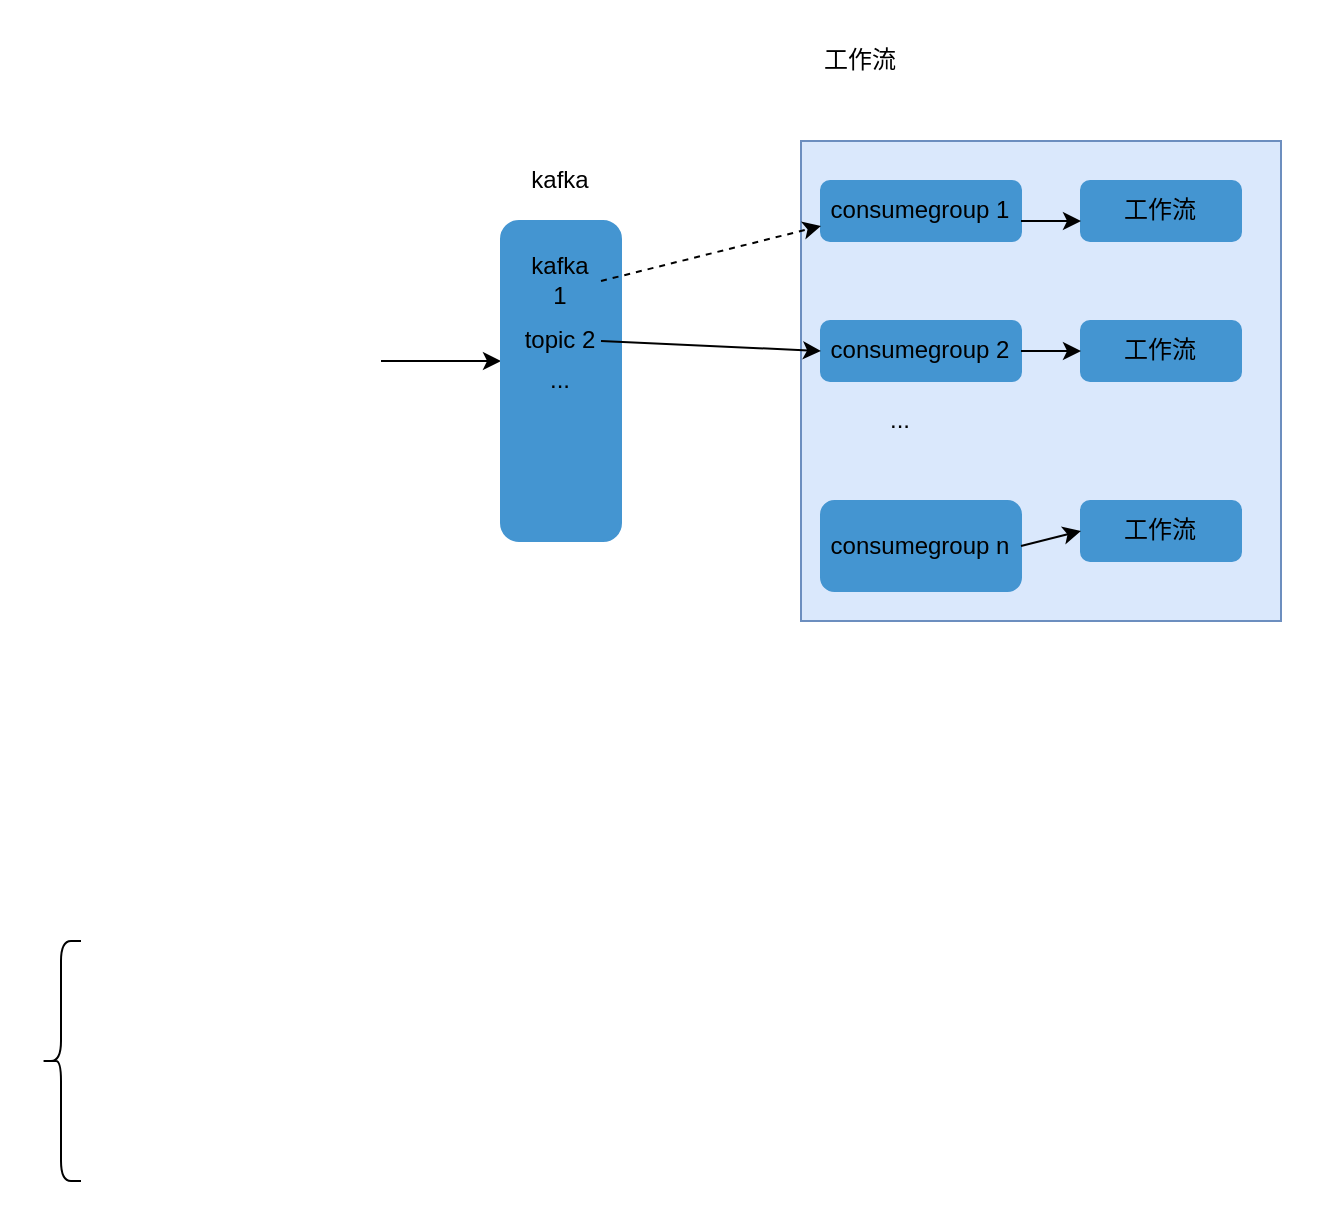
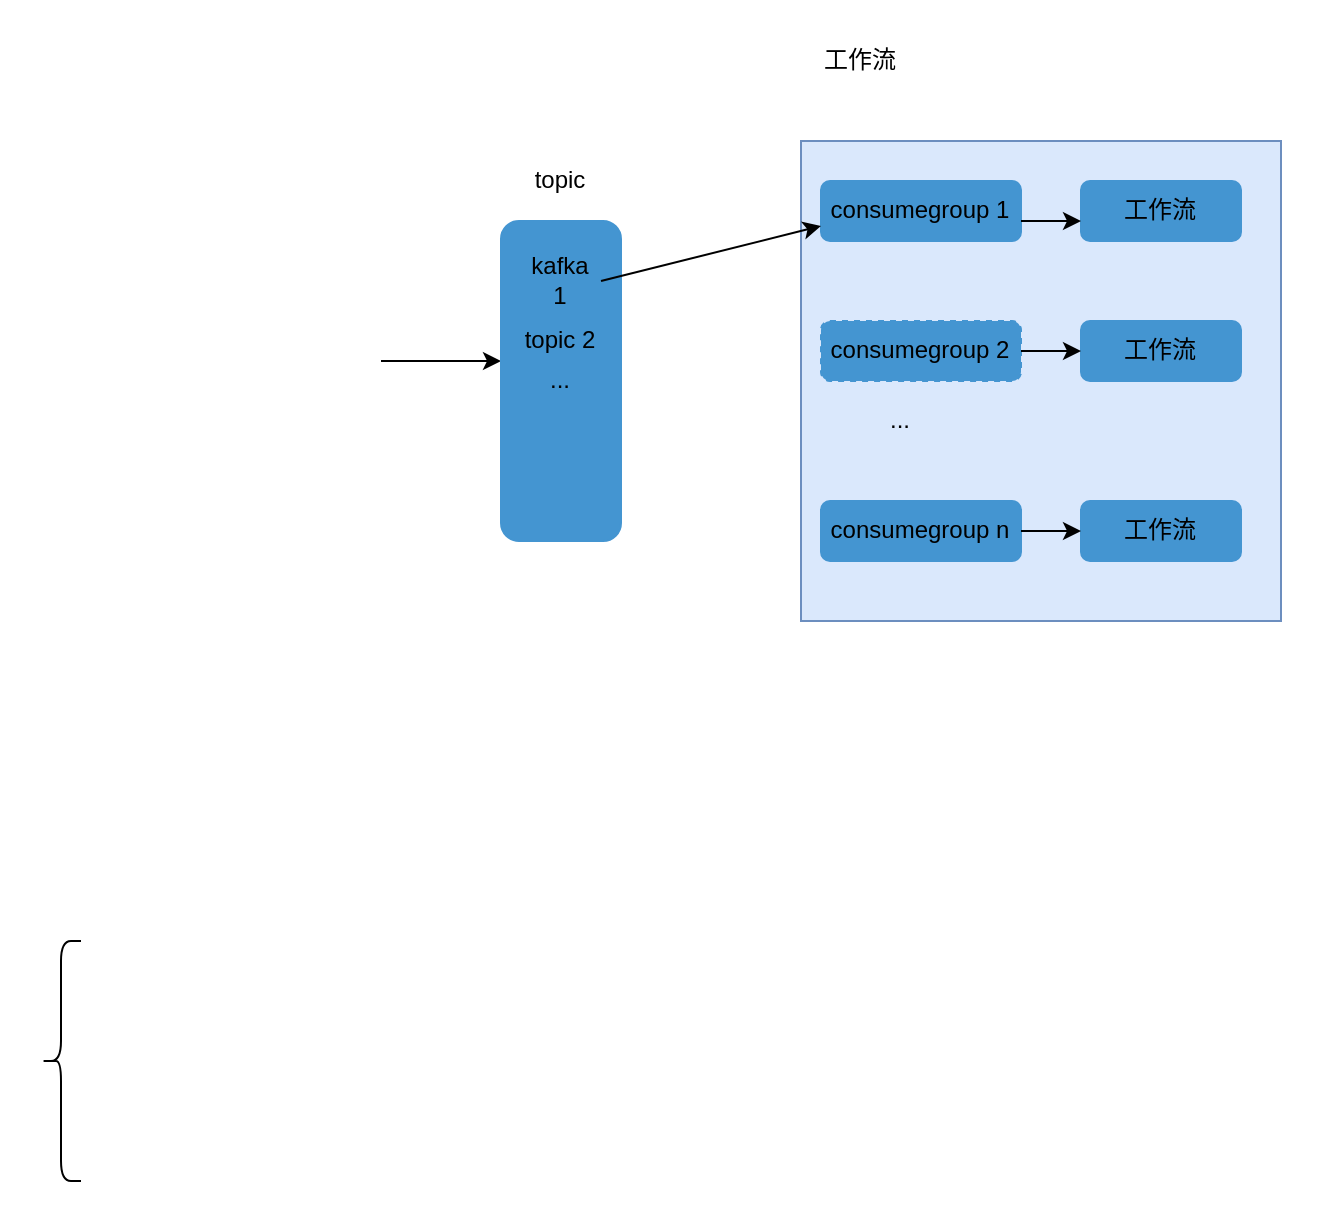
node "kafka": label "kafka" -> "topic"
edge "kafka 1" -> "consumegroup 1": style dashed -> solid
edge "topic 2" -> "consumegroup 2": removed
node "consumegroup 2": style solid -> dashed
node "consumegroup n": size 200x90 -> 200x60
